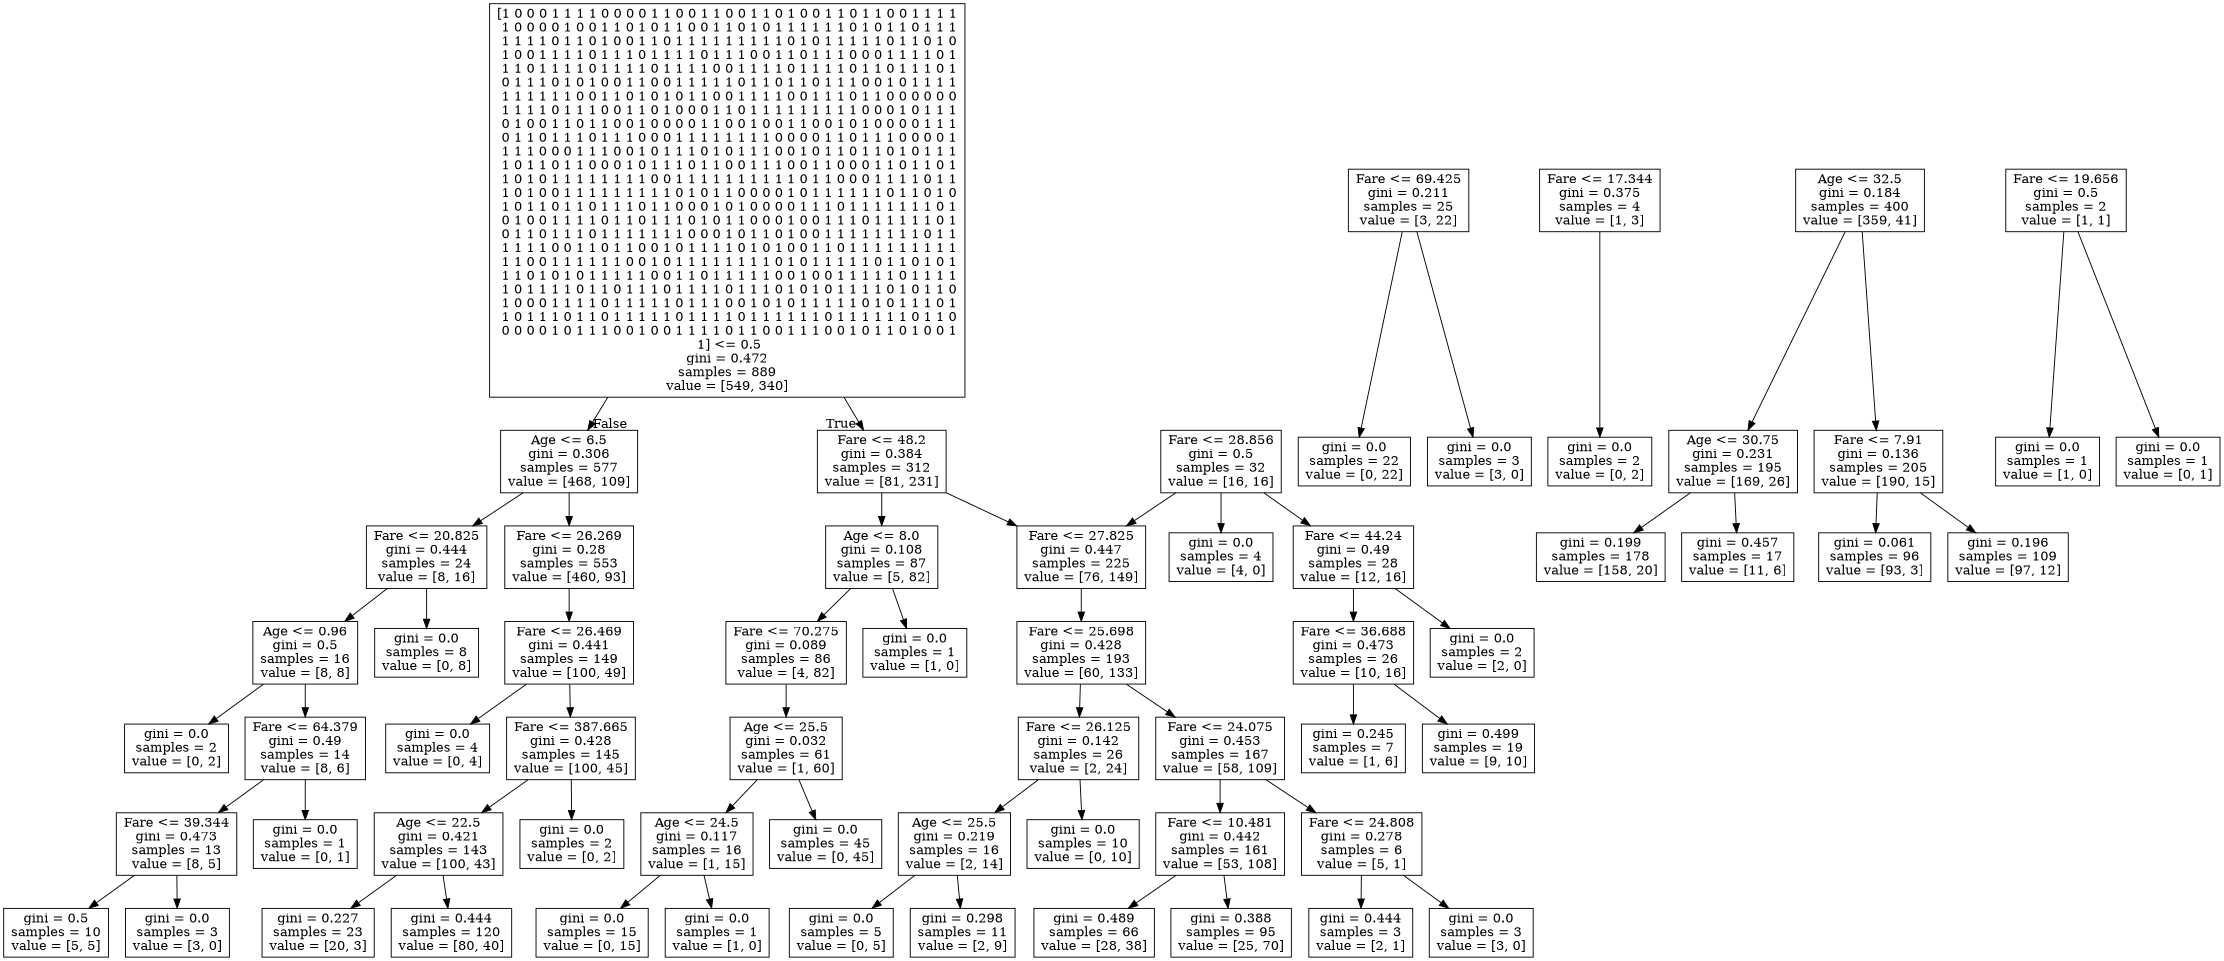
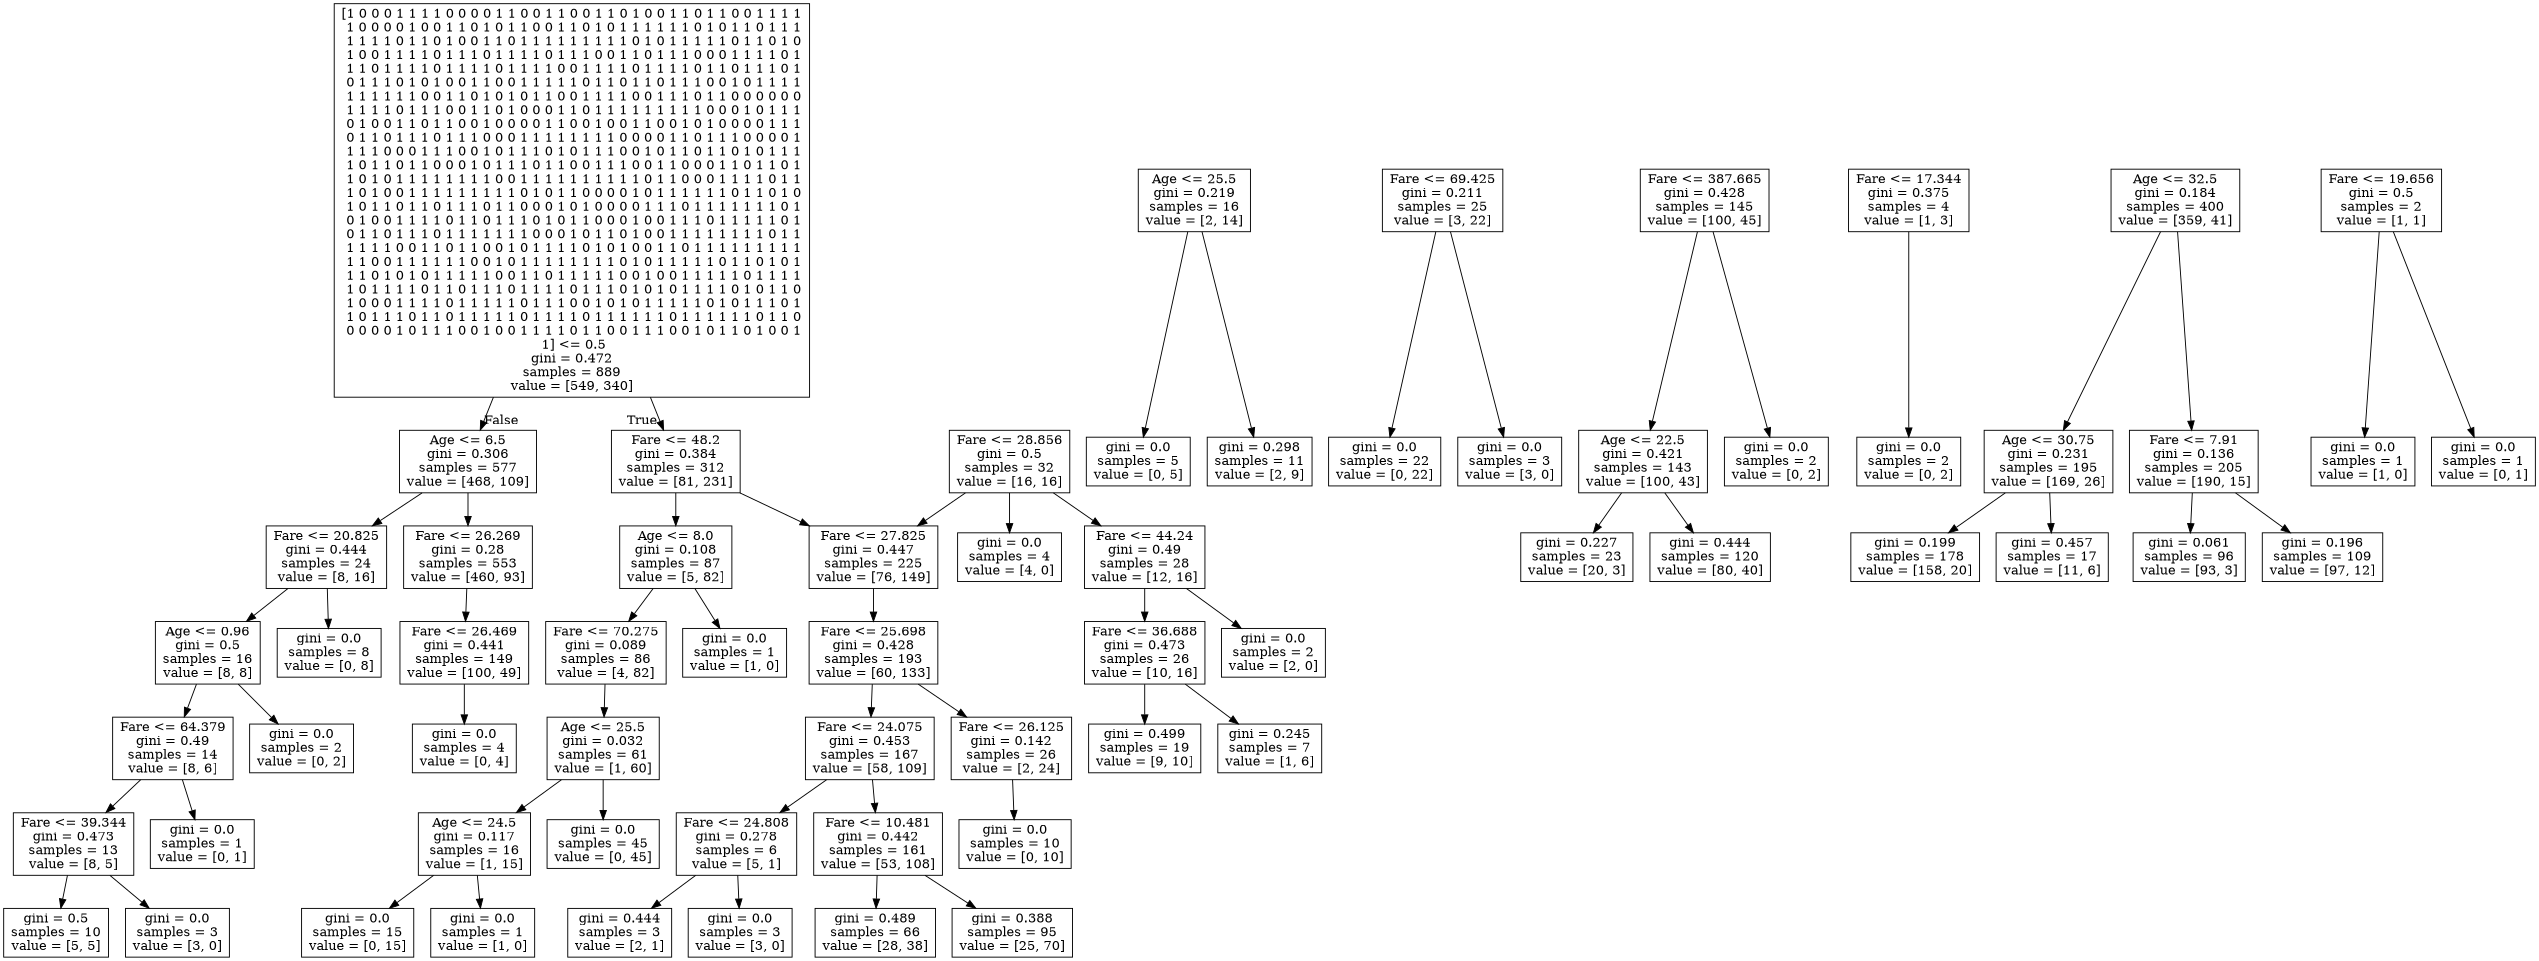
edge "Fare <= 26.469 gini = 0.441 samples = 149 value = [100, 49]" -> "Fare <= 387.665 gini = 0.428 samples = 145 value = [100, 45]": removed
edge "Fare <= 26.125 gini = 0.142 samples = 26 value = [2, 24]" -> "Age <= 25.5 gini = 0.219 samples = 16 value = [2, 14]": removed
